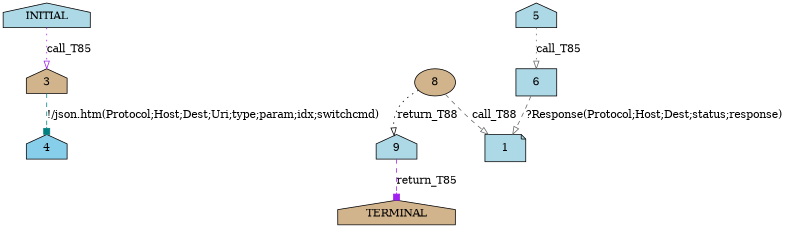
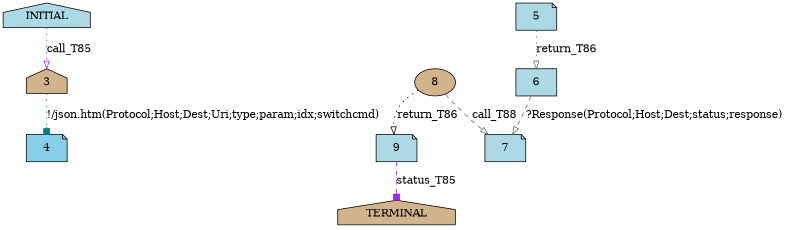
node "5": shape house -> note
edge "5" -> "6": label "call_T85" -> "return_T86"
edge "3" -> "4": style dashed -> dotted
edge "8" -> "9": label "return_T88" -> "return_T86"
node "4": shape house -> note
node "9": shape house -> note
node "1": label "1" -> "7"
edge "9" -> "TERMINAL": label "return_T85" -> "status_T85"
